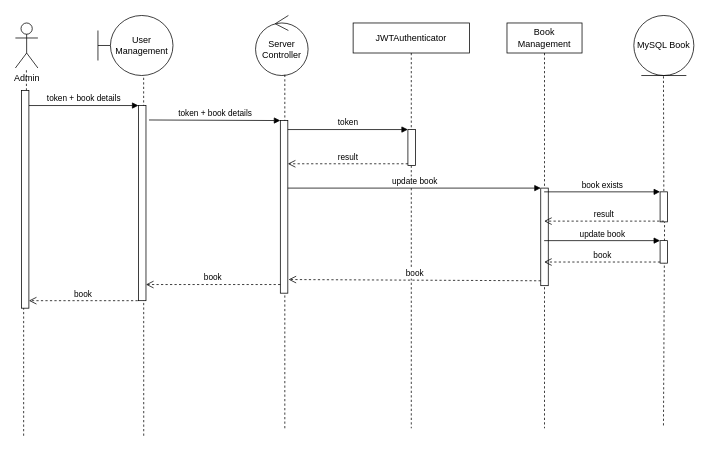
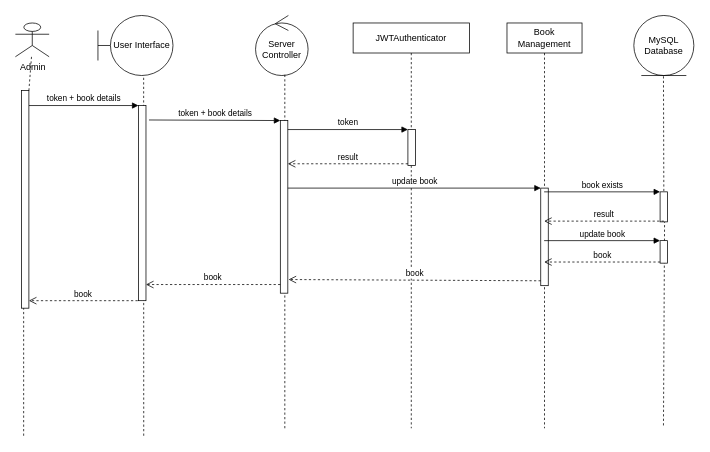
node "Admin": size 23x45 -> 34x34
node "User Management": label "User Management" -> "User Interface"
node "MySQL Book": label "MySQL Book" -> "MySQL Database"
